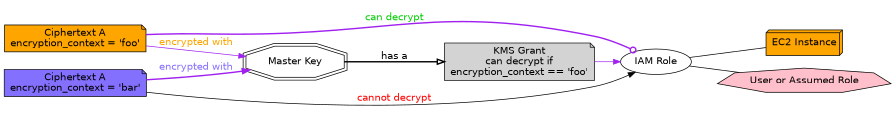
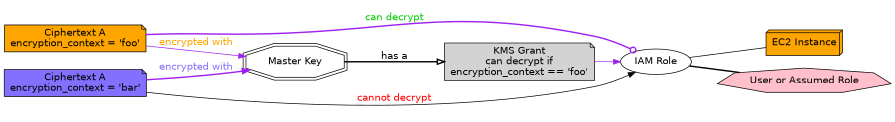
edge "IAM Role" -- "User or Assumed Role": style solid -> bold
